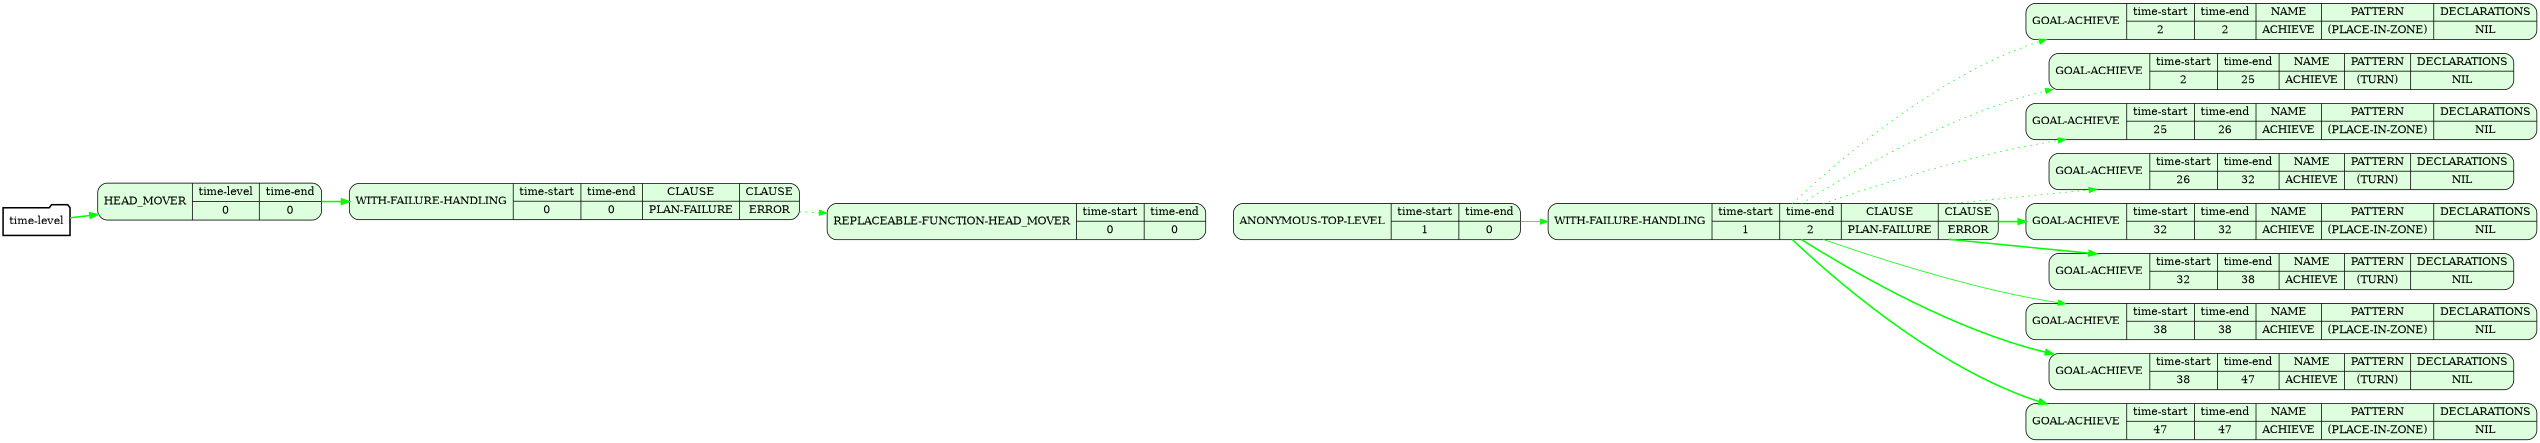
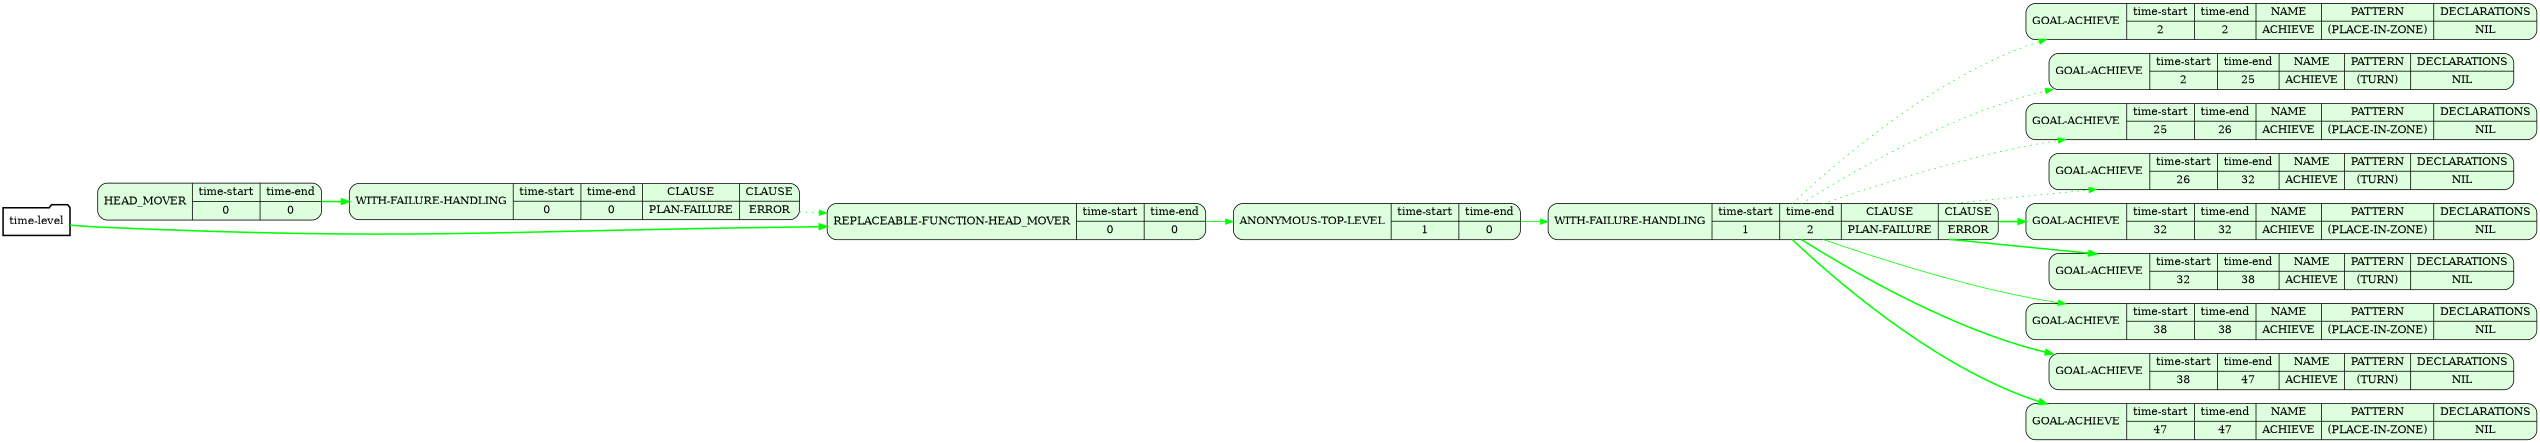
node "HEAD_MOVER": text "time-level" -> "time-start"
edge "time-level" -> "HEAD_MOVER": now "time-level" -> "REPLACEABLE-FUNCTION-HEAD_MOVER"
edge "REPLACEABLE-FUNCTION-HEAD_MOVER" -> "ANONYMOUS-TOP-LEVEL": added
